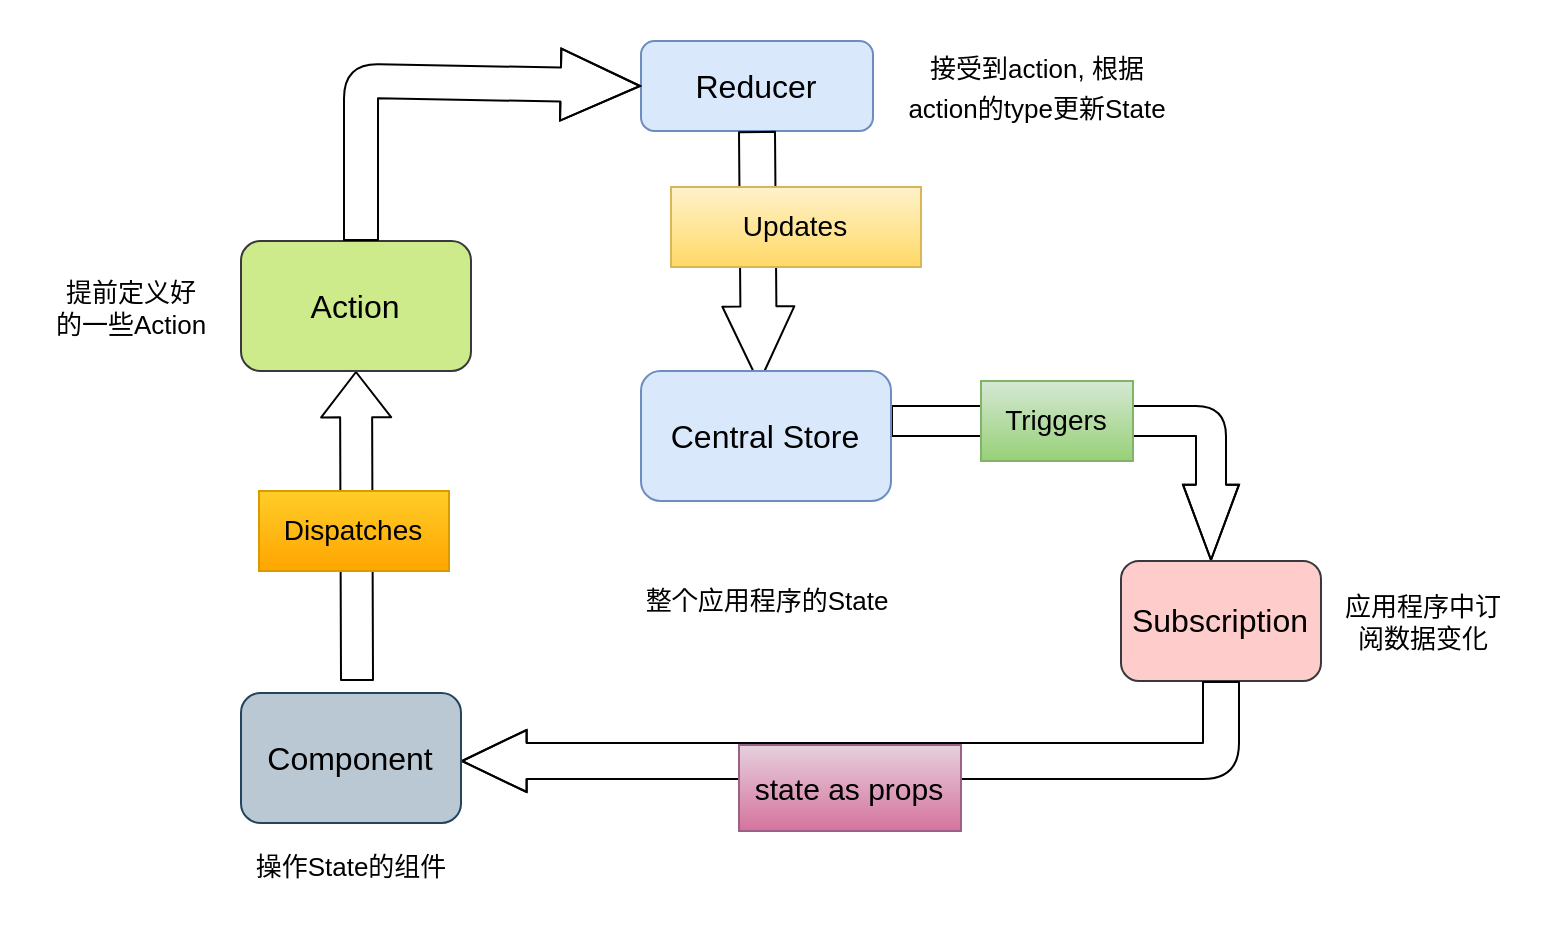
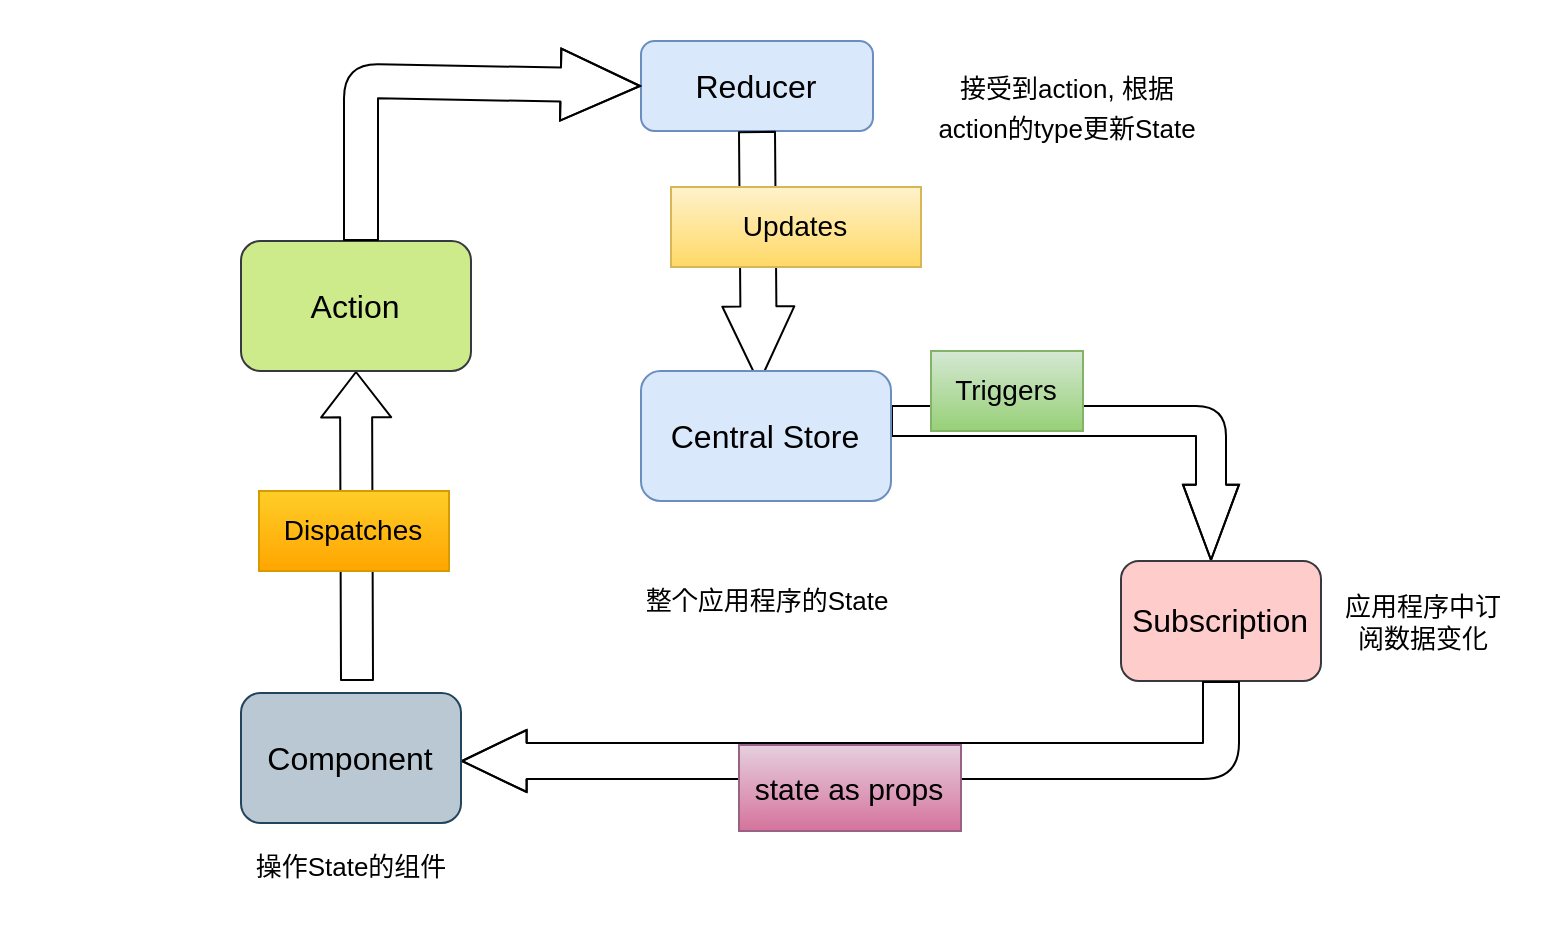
node "接受到action, 根据 action的type更新State": moved (1037, 87) -> (1067, 107)
node "提前定义好 的一些Action": removed
node "Triggers": moved (1057, 421) -> (1007, 391)
